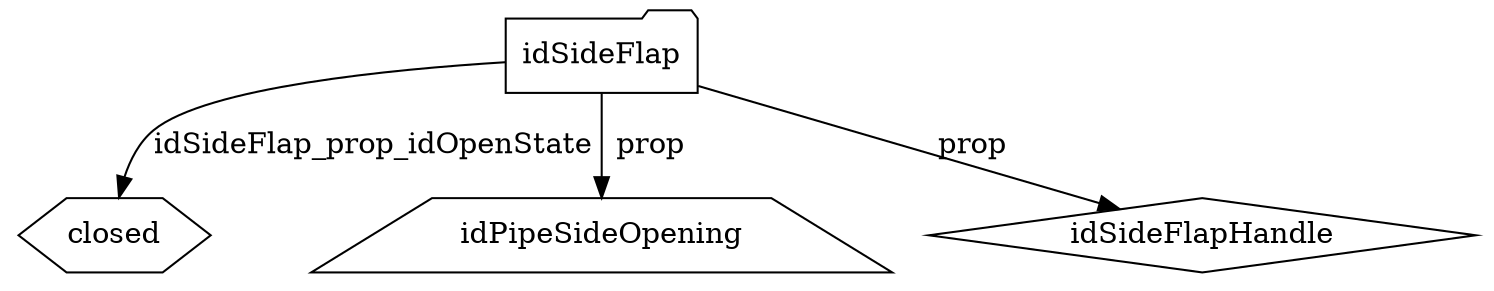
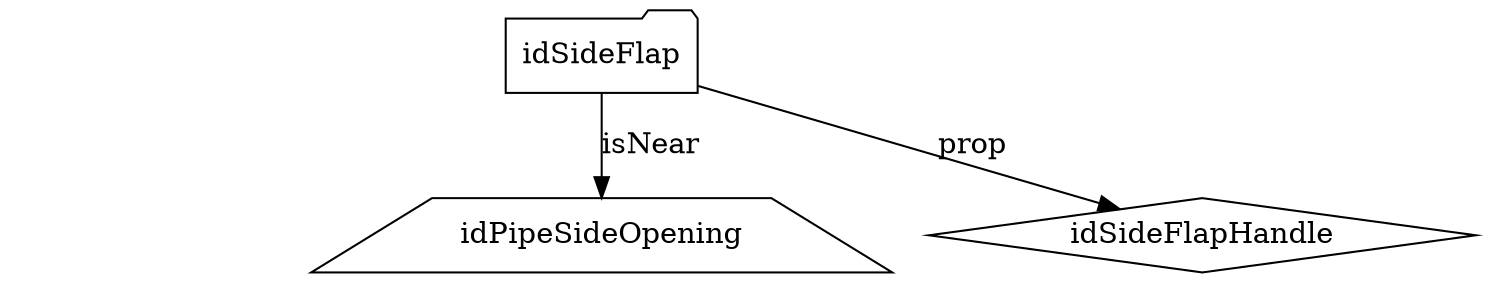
edge "idSideFlap" -> "idPipeSideOpening": label "prop" -> "isNear"
node "closed": removed
